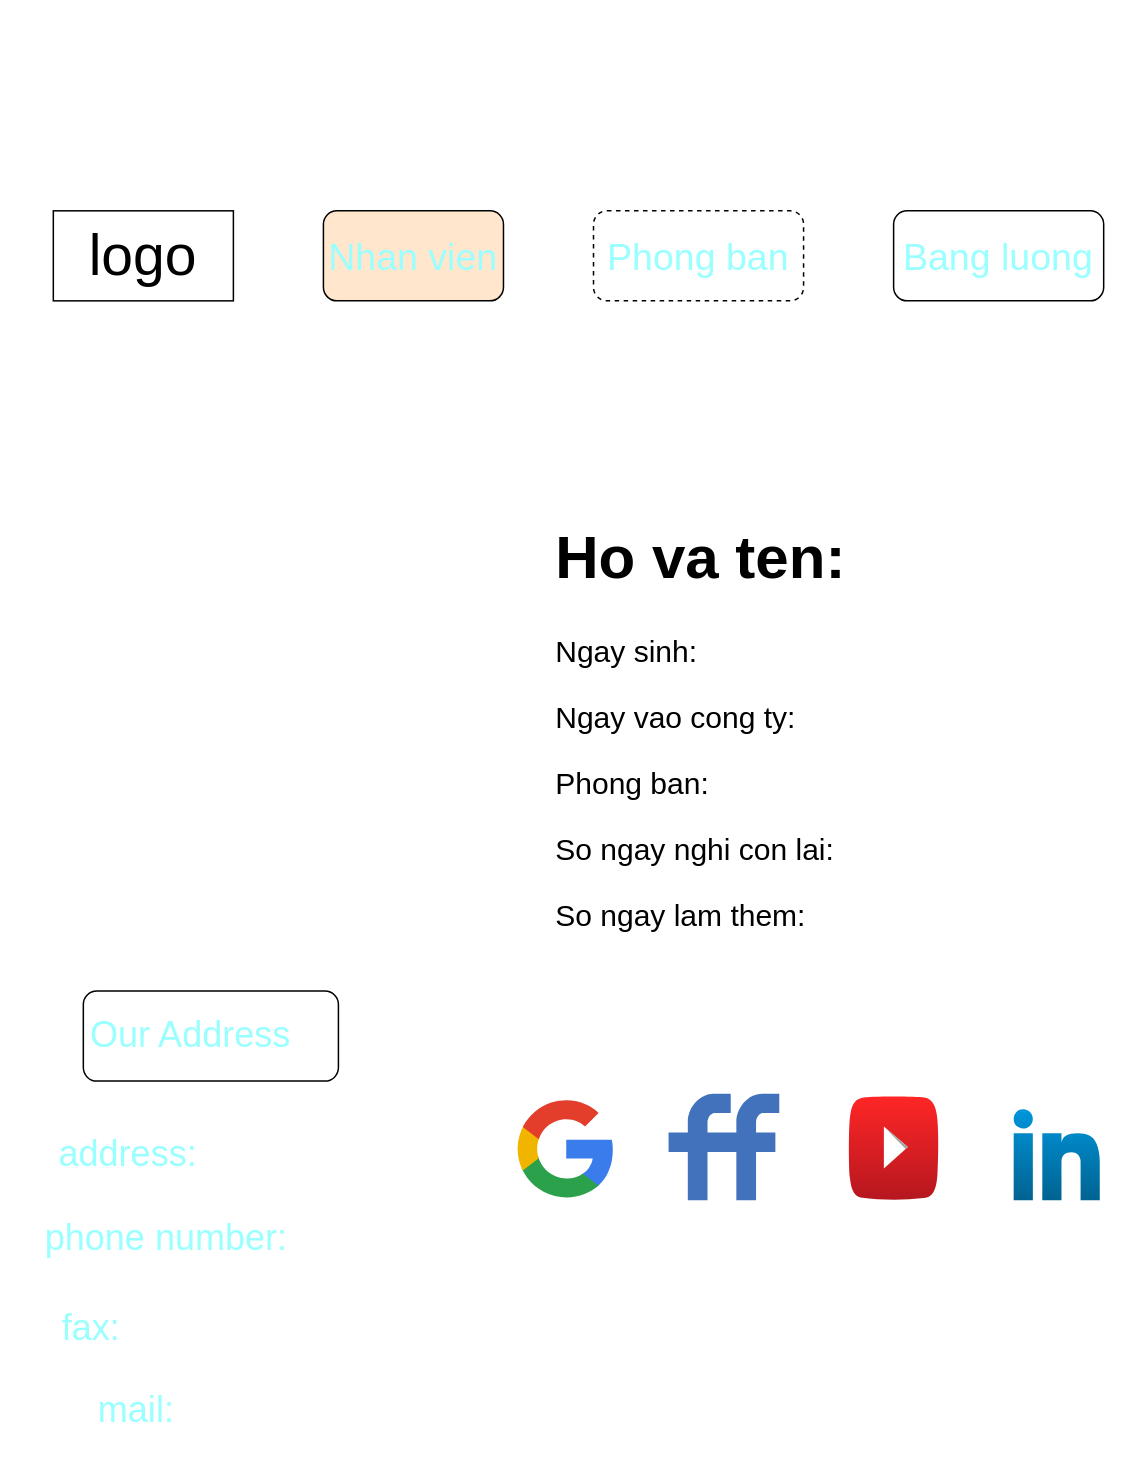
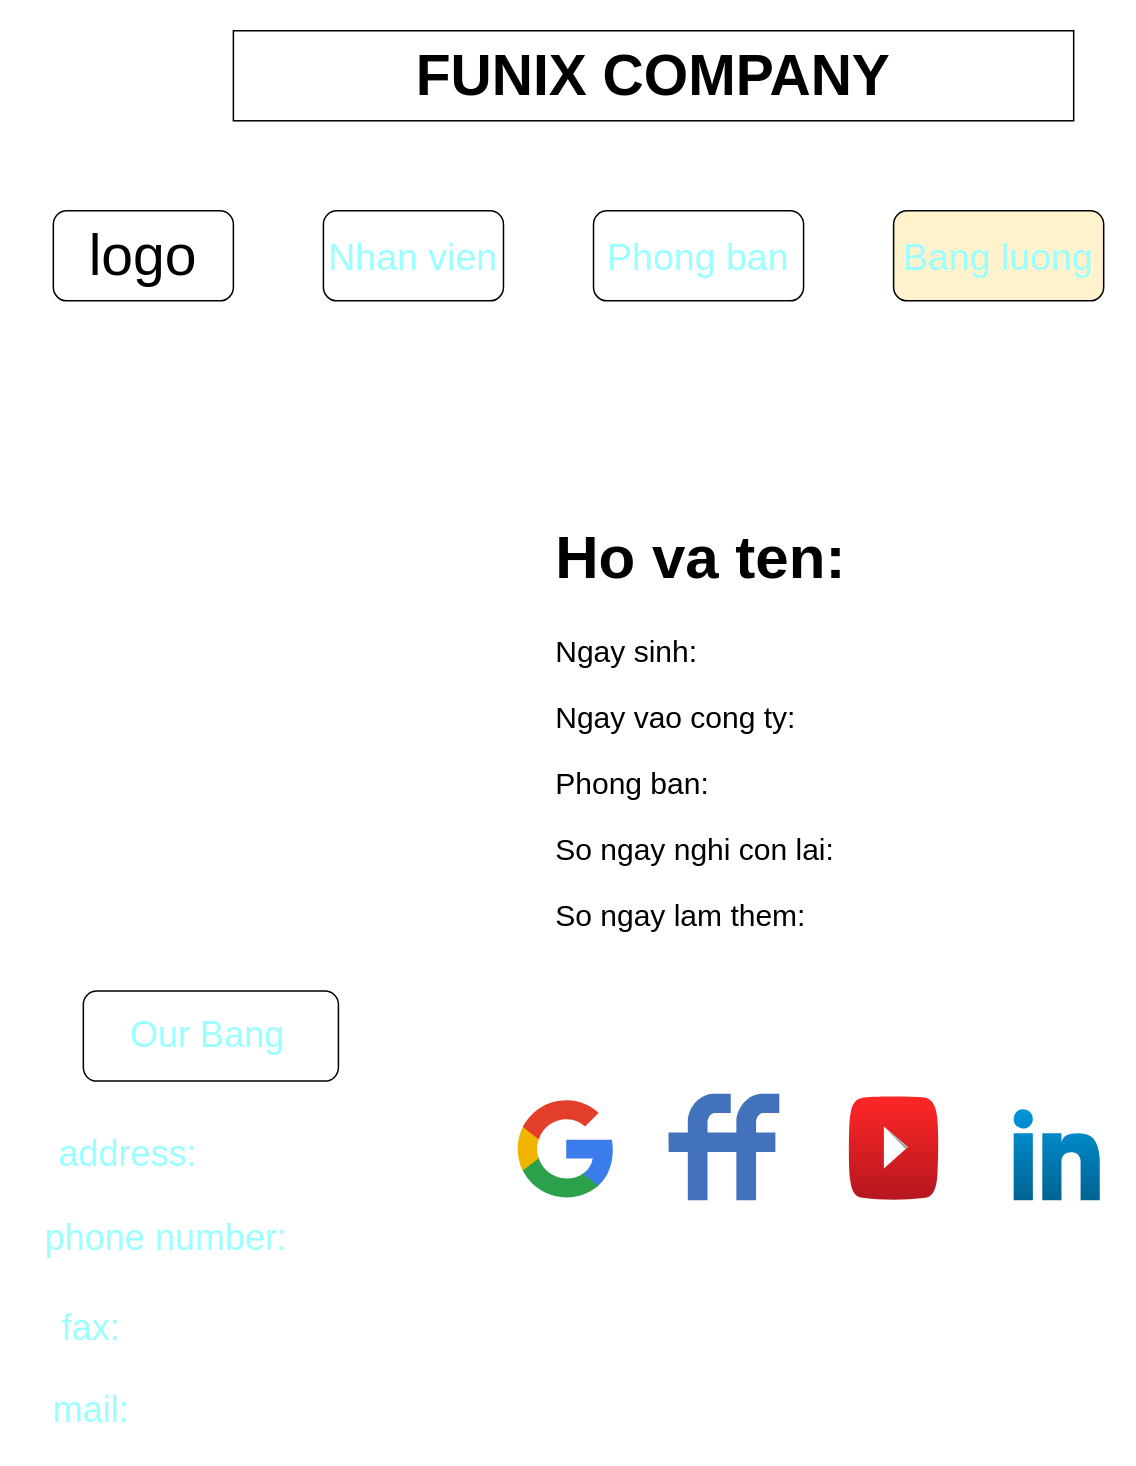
node "FUNIX COMPANY": added
node "logo": shape rectangle -> rounded rectangle
node "Nhan vien": fillcolor #ffe6cc -> #ffffff
node "Phong ban": style dashed -> solid
node "Bang luong": fillcolor #ffffff -> #fff2cc
node "Our Address": label "Our Address" -> "Our Bang"
node "mail:": moved (136, 1411) -> (91, 1411)
